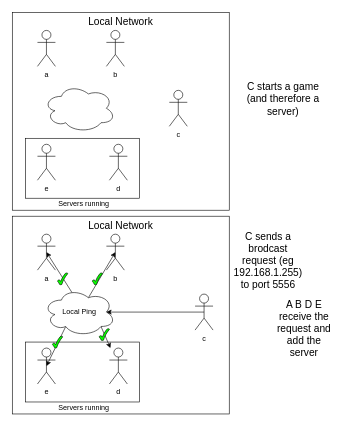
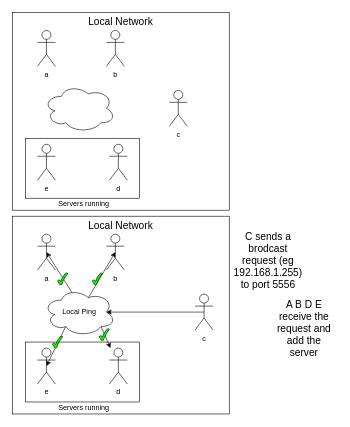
node "C starts a game (and therefore a server)": removed
